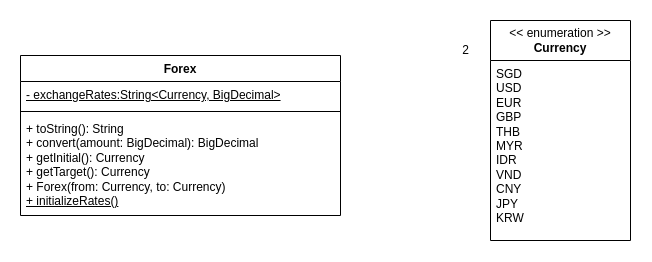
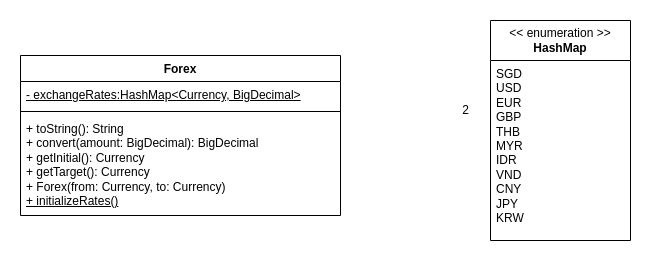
node "<< enumeration >> Currency": label "<< enumeration >> Currency" -> "<< enumeration >> HashMap"
node "2": moved (466, 51) -> (466, 111)
node "- exchangeRates:String<Currency, BigDecimal>": label "- exchangeRates:String<Currency, BigDecimal>" -> "- exchangeRates:HashMap<Currency, BigDecimal>"
